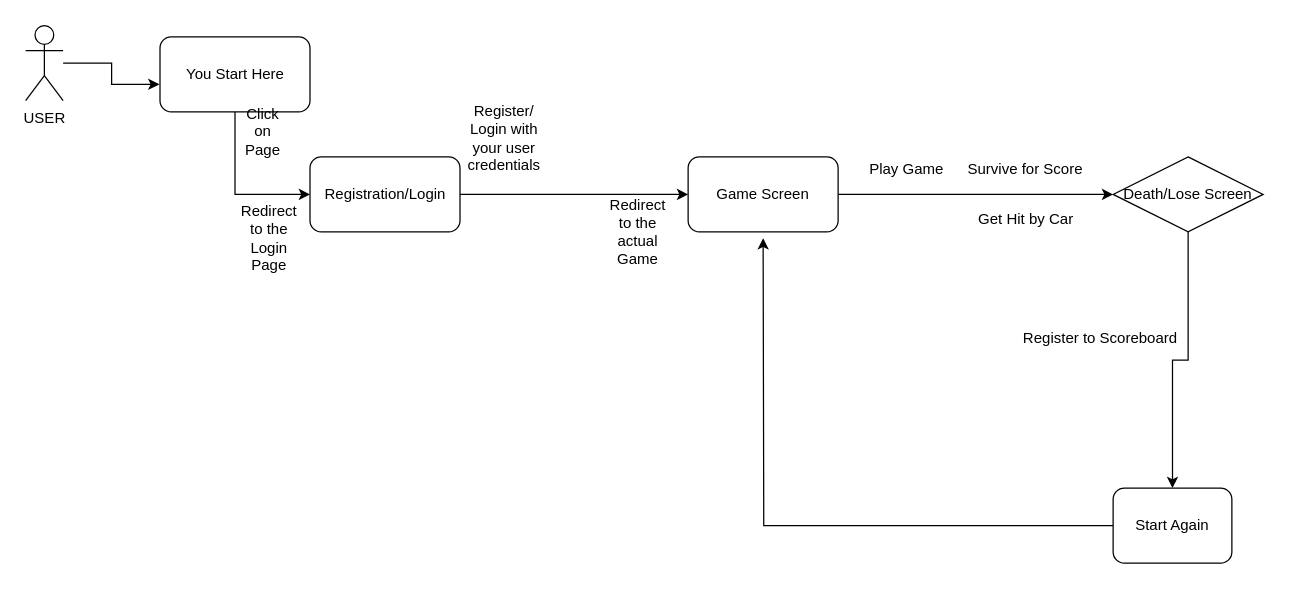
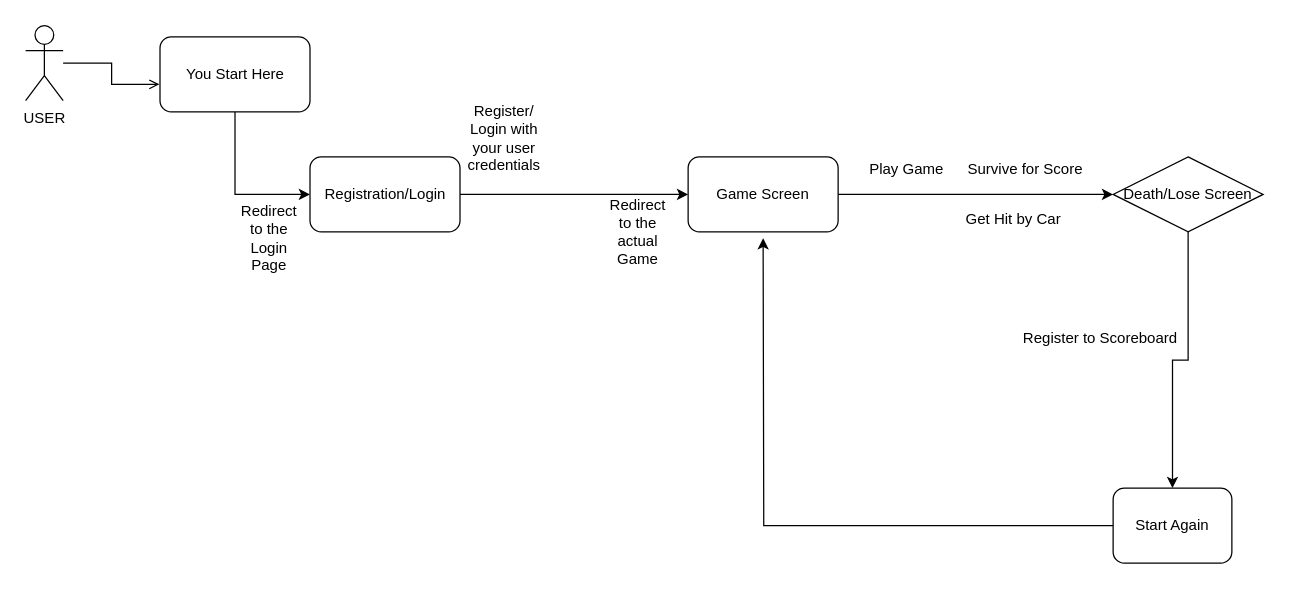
edge "USER" -> "You Start Here": arrowhead classic -> open
node "Click on Page": removed
node "Get Hit by Car": moved (1026, 219) -> (1013, 219)
